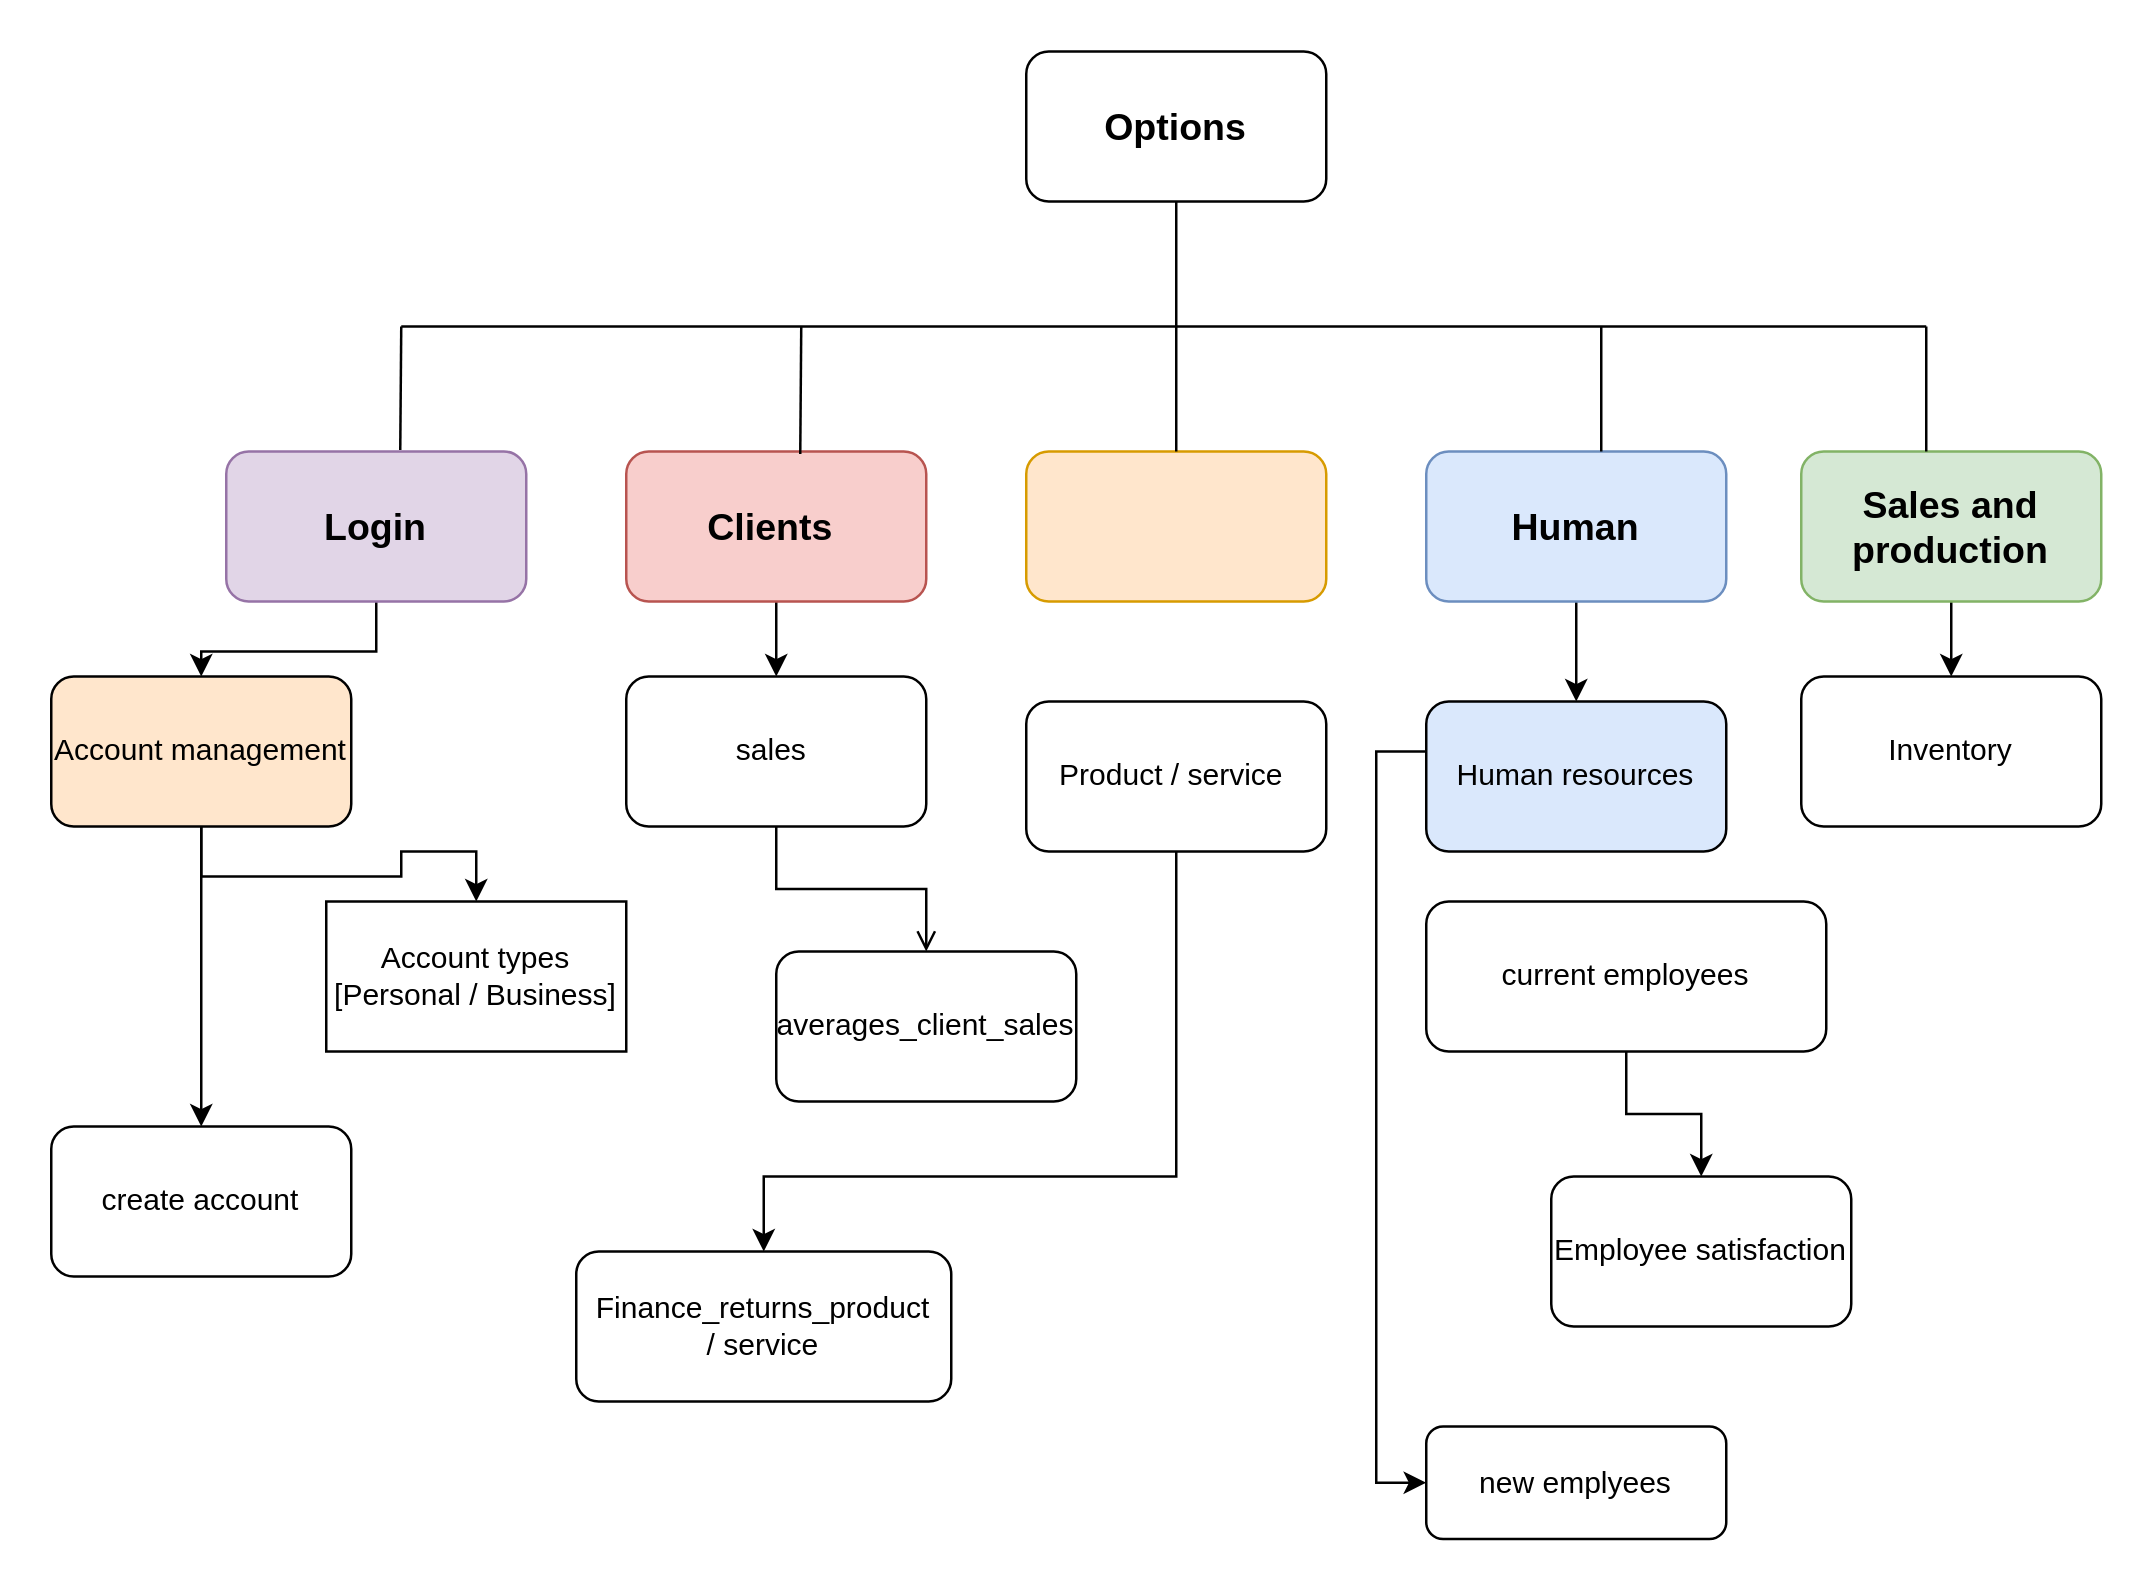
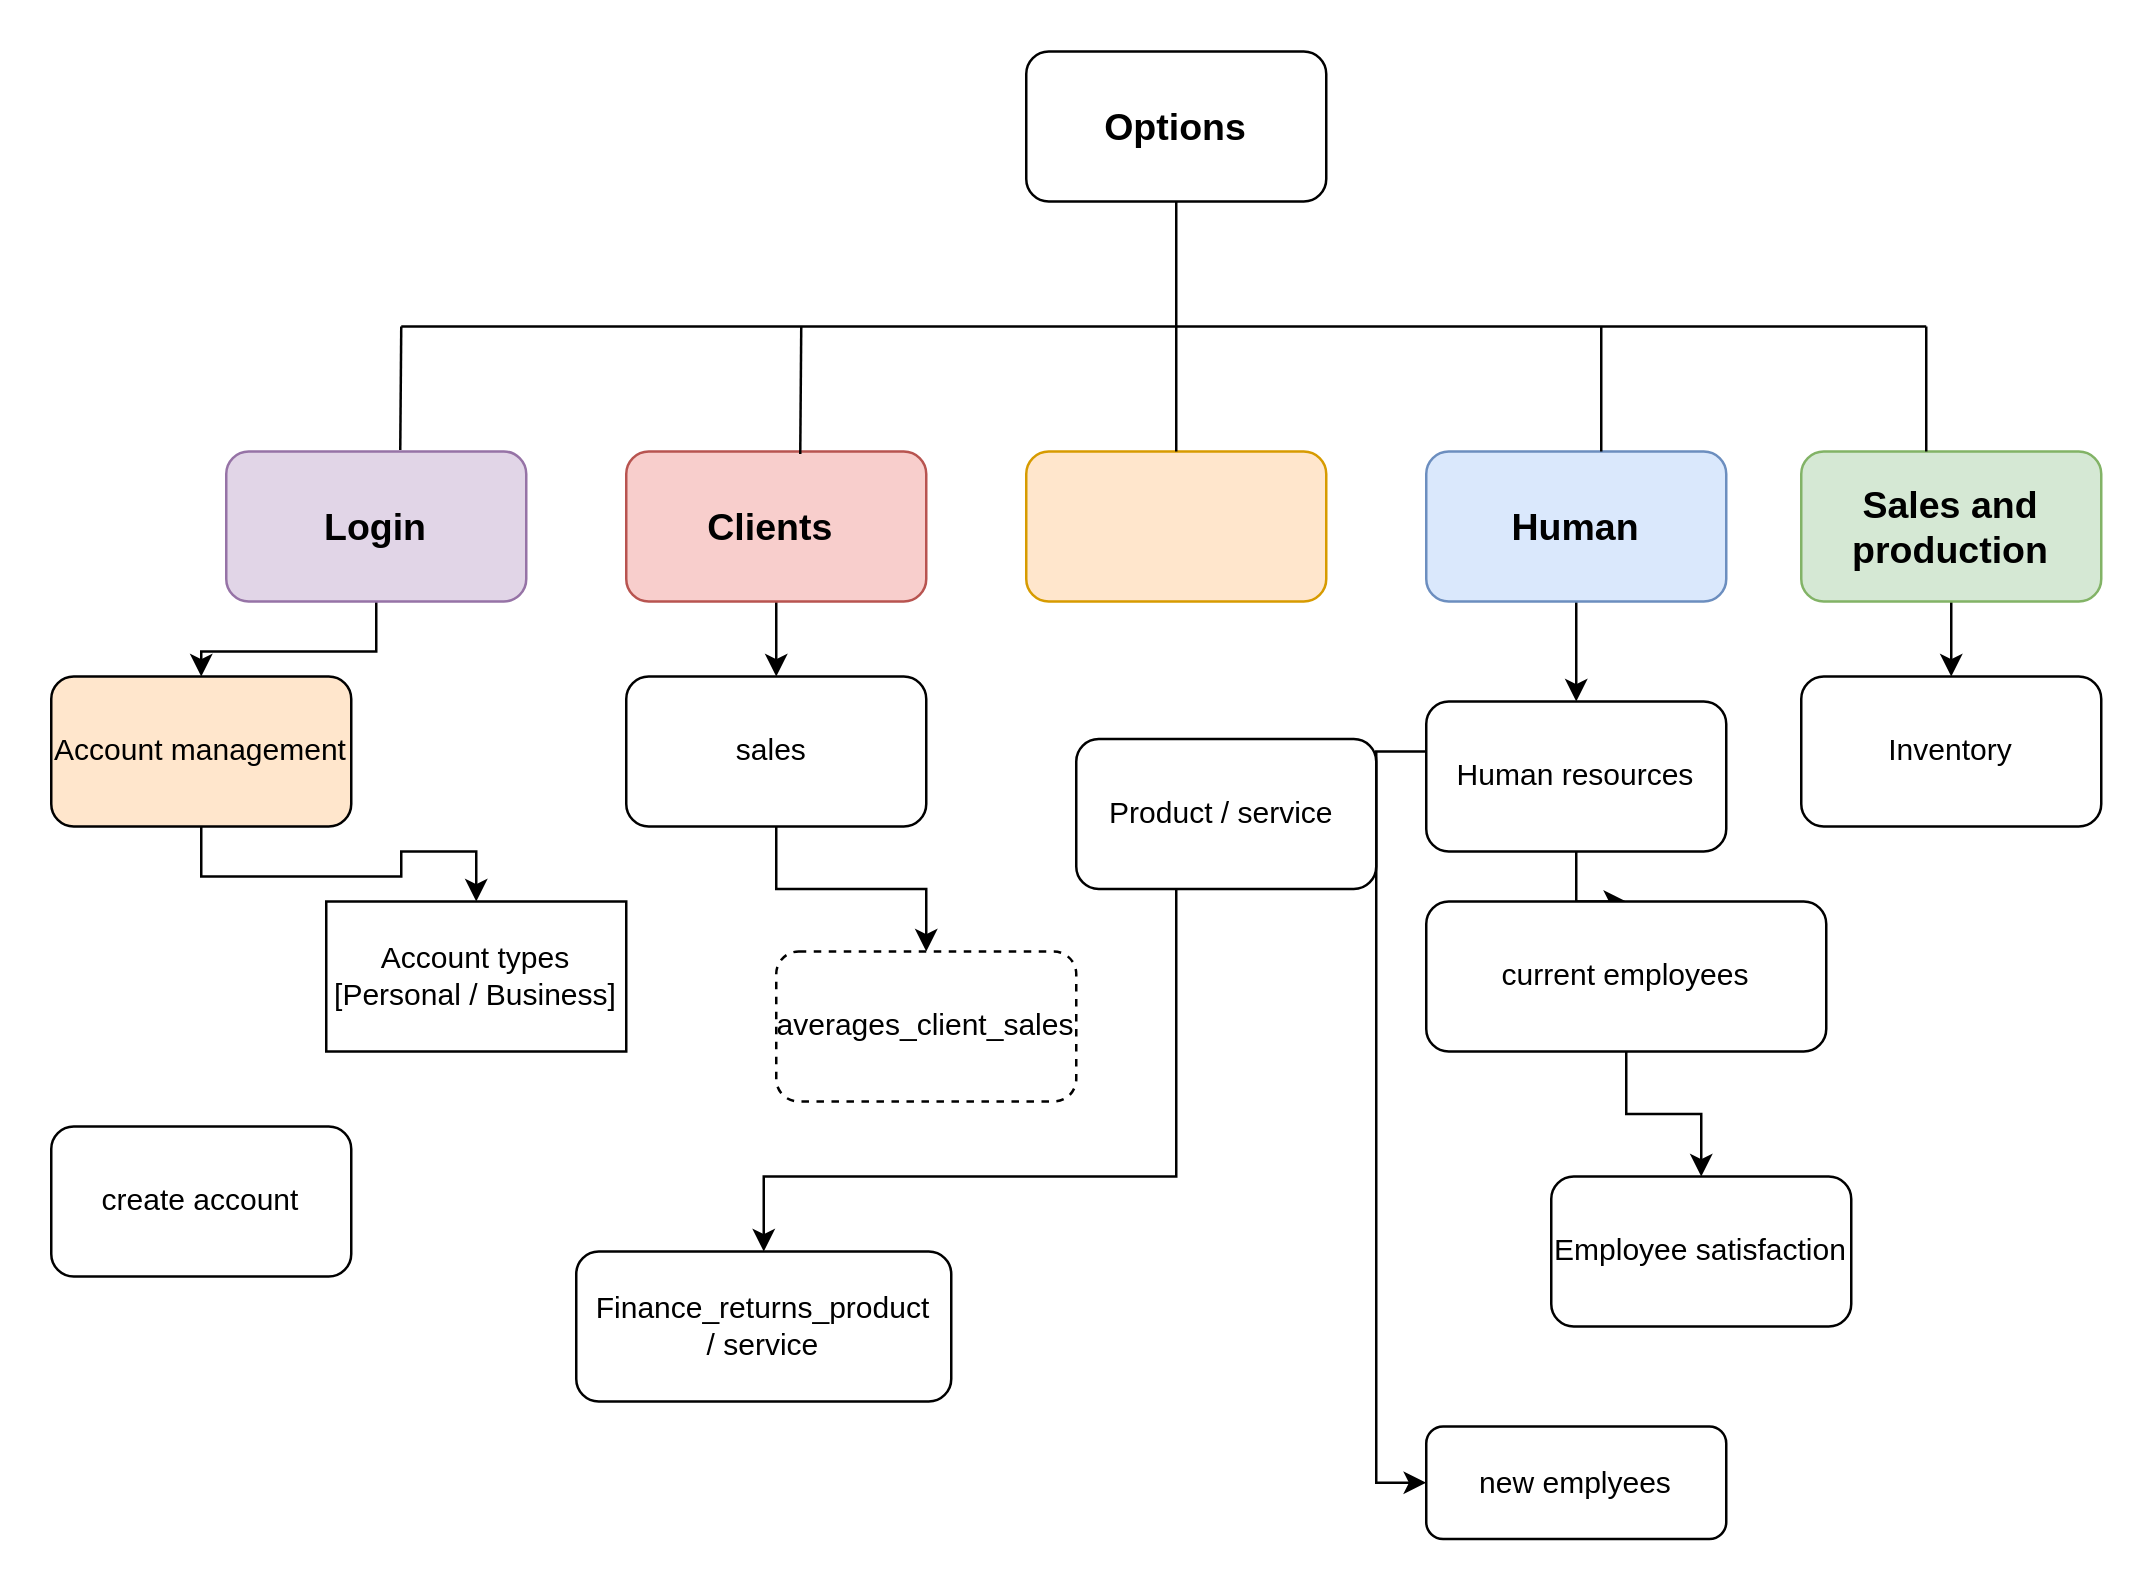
node "Product / service": moved (1176, 776) -> (1226, 814)
node "Human resources": fillcolor #dae8fc -> #ffffff
edge "Human resources" -> "current employees": added
edge "sales" -> "averages_client_sales": arrowhead open -> classic
edge "Account management" -> "create account": removed
node "averages_client_sales": style solid -> dashed
